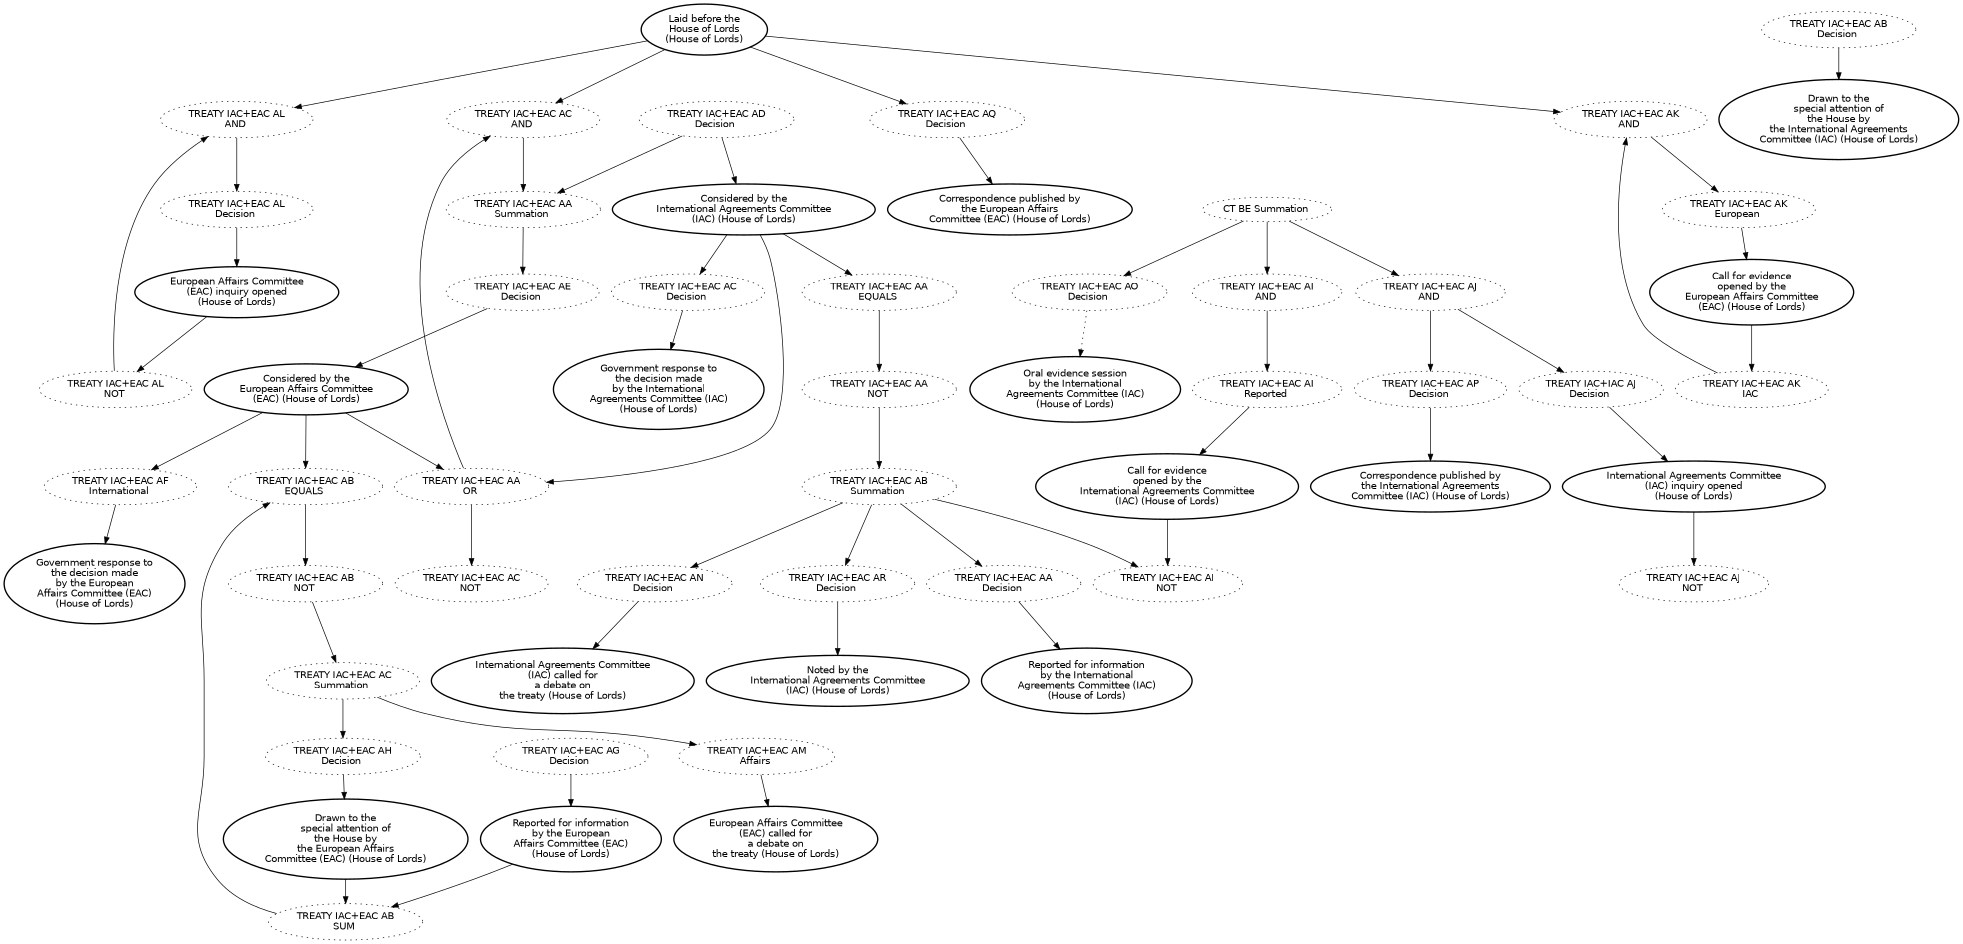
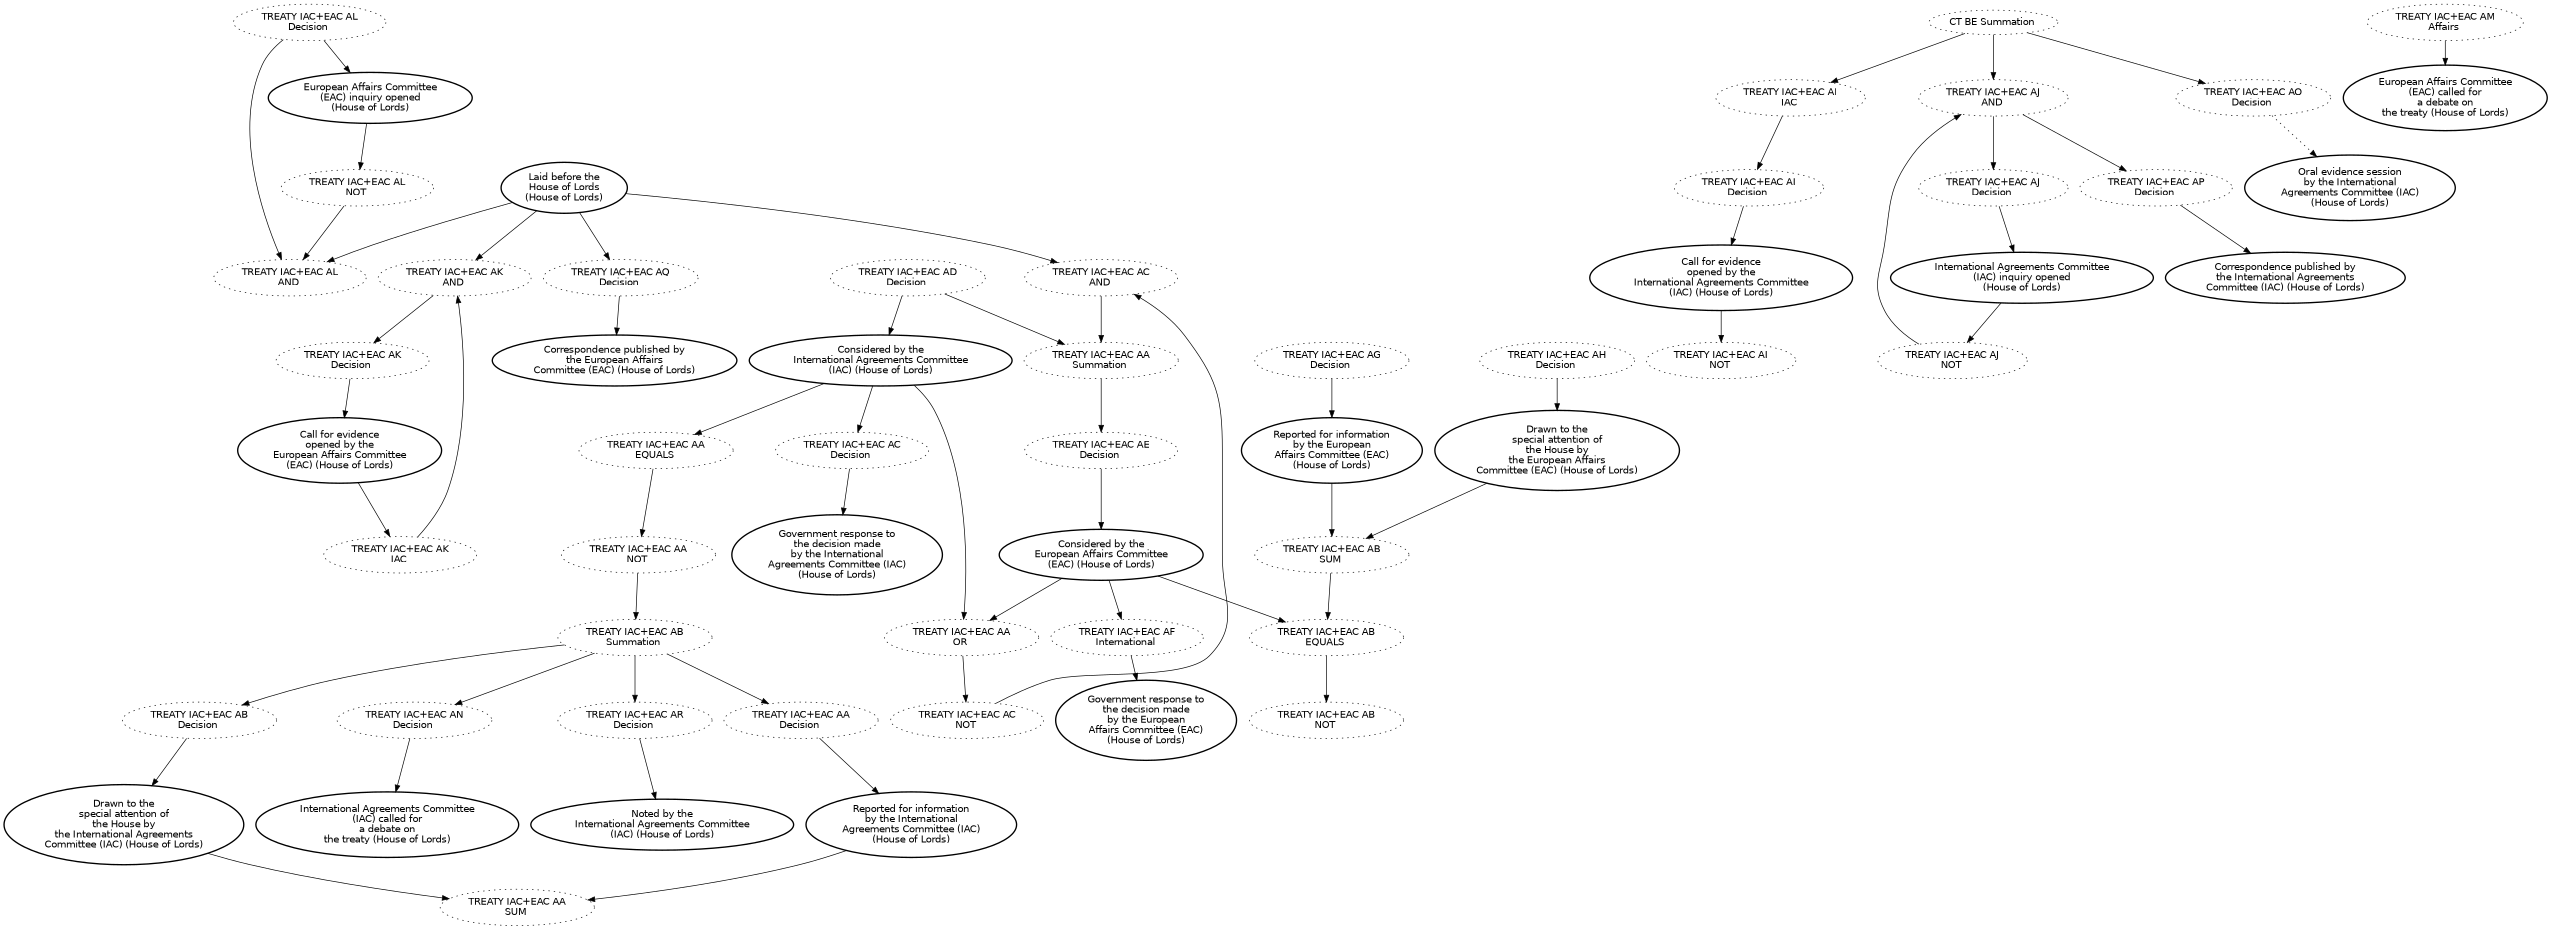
edge "TREATY IAC+EAC AL AND" -> "TREATY IAC+EAC AL Decision": reversed
node "TREATY IAC+EAC AK European": label "TREATY IAC+EAC AK European" -> "TREATY IAC+EAC AK Decision"
edge "TREATY IAC+EAC AJ NOT" -> "TREATY IAC+EAC AJ AND": added
node "TREATY IAC+EAC AI AND": label "TREATY IAC+EAC AI AND" -> "TREATY IAC+EAC AI IAC"
edge "TREATY IAC+EAC AA OR" -> "TREATY IAC+EAC AC AND": now "TREATY IAC+EAC AC NOT" -> "TREATY IAC+EAC AC AND"
node "TREATY IAC+EAC AI Reported": label "TREATY IAC+EAC AI Reported" -> "TREATY IAC+EAC AI Decision"
node "TREATY IAC+IAC AJ Decision": label "TREATY IAC+IAC AJ Decision" -> "TREATY IAC+EAC AJ Decision"
edge "TREATY IAC+EAC AB Summation" -> "TREATY IAC+EAC AI NOT": now "TREATY IAC+EAC AB Summation" -> "TREATY IAC+EAC AB Decision"
node "TREATY IAC+EAC AC Summation": removed
node "TREATY IAC+EAC AA SUM": added
